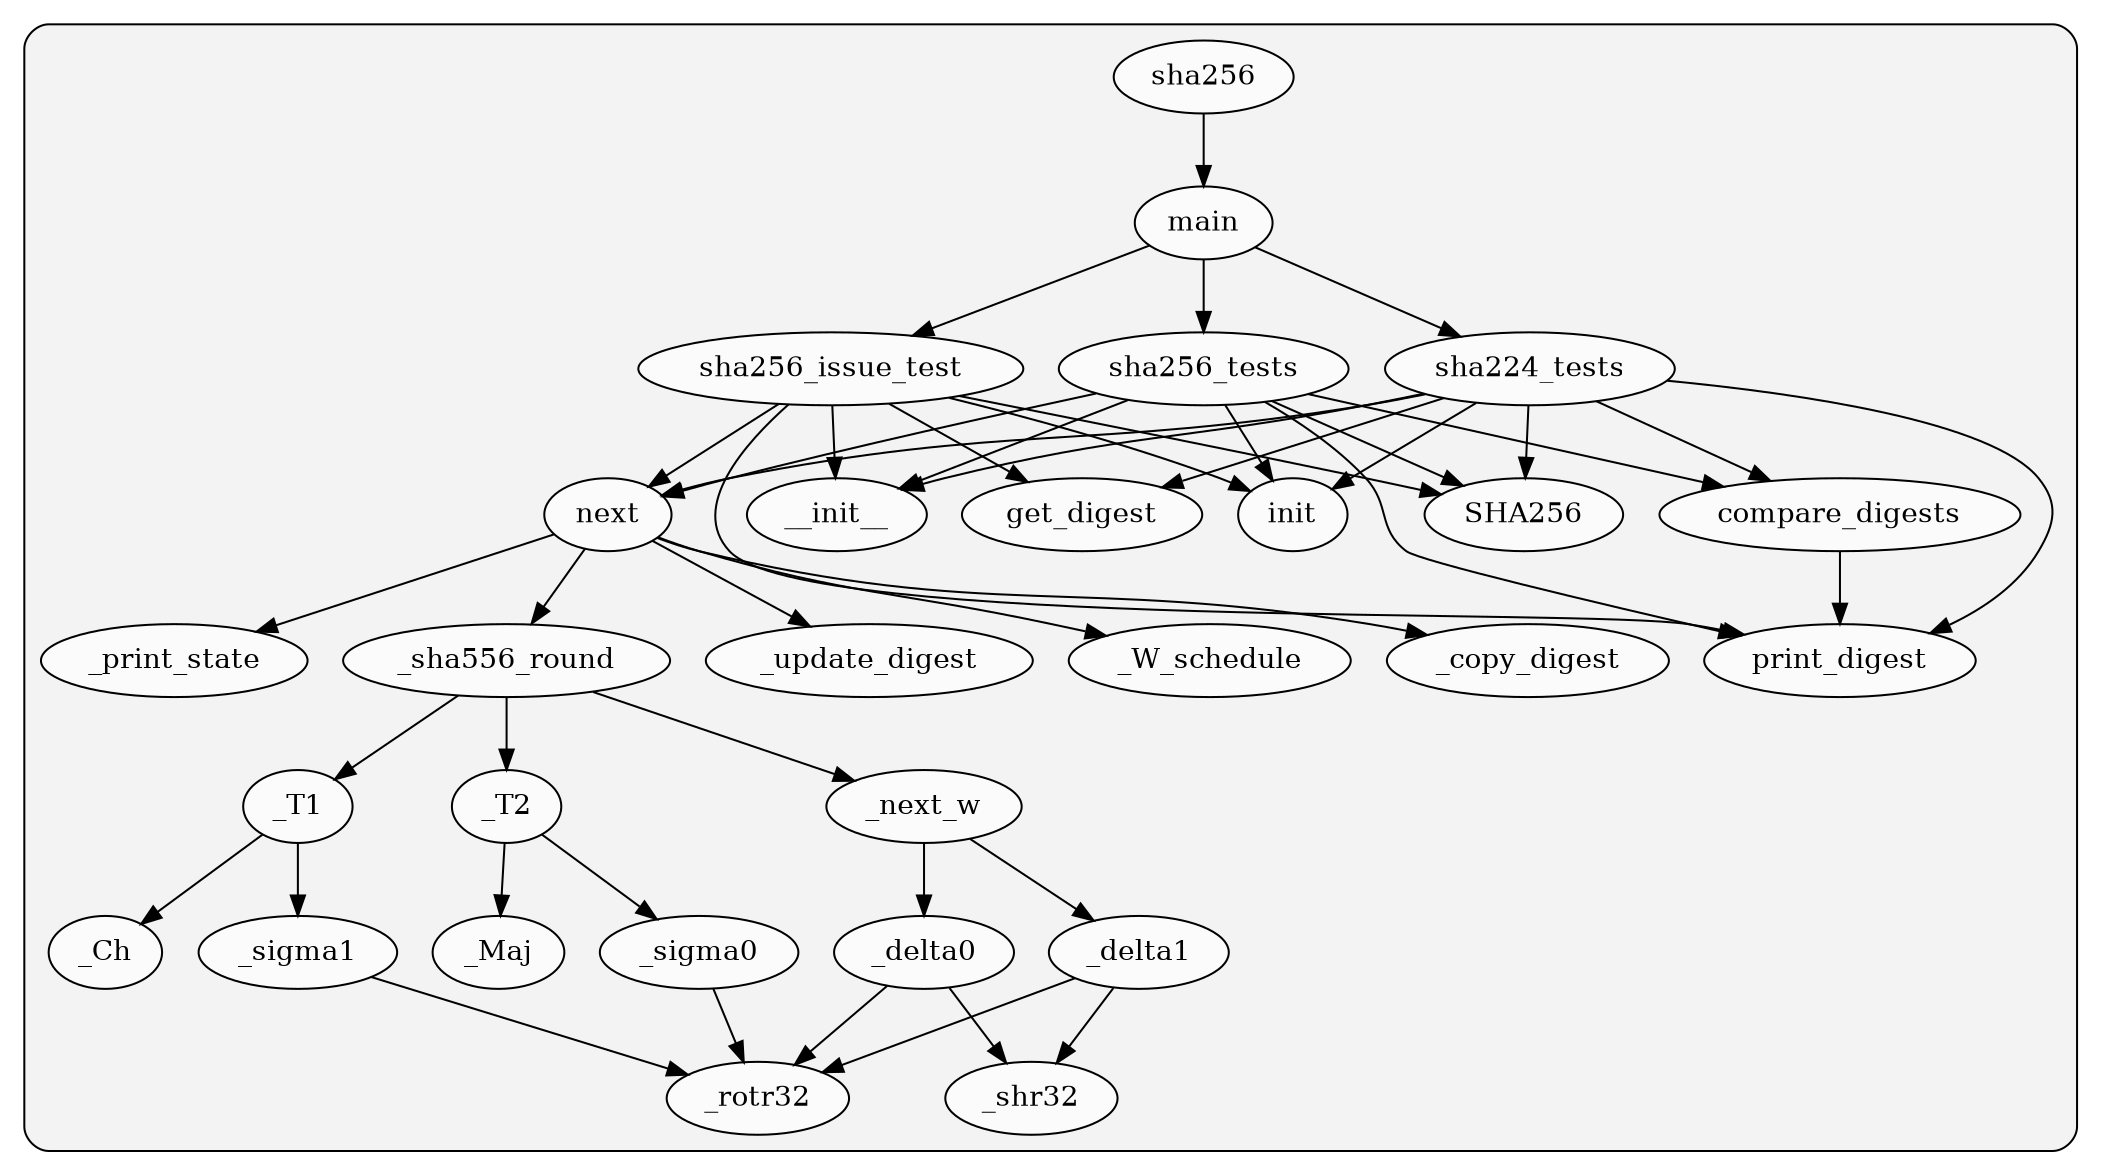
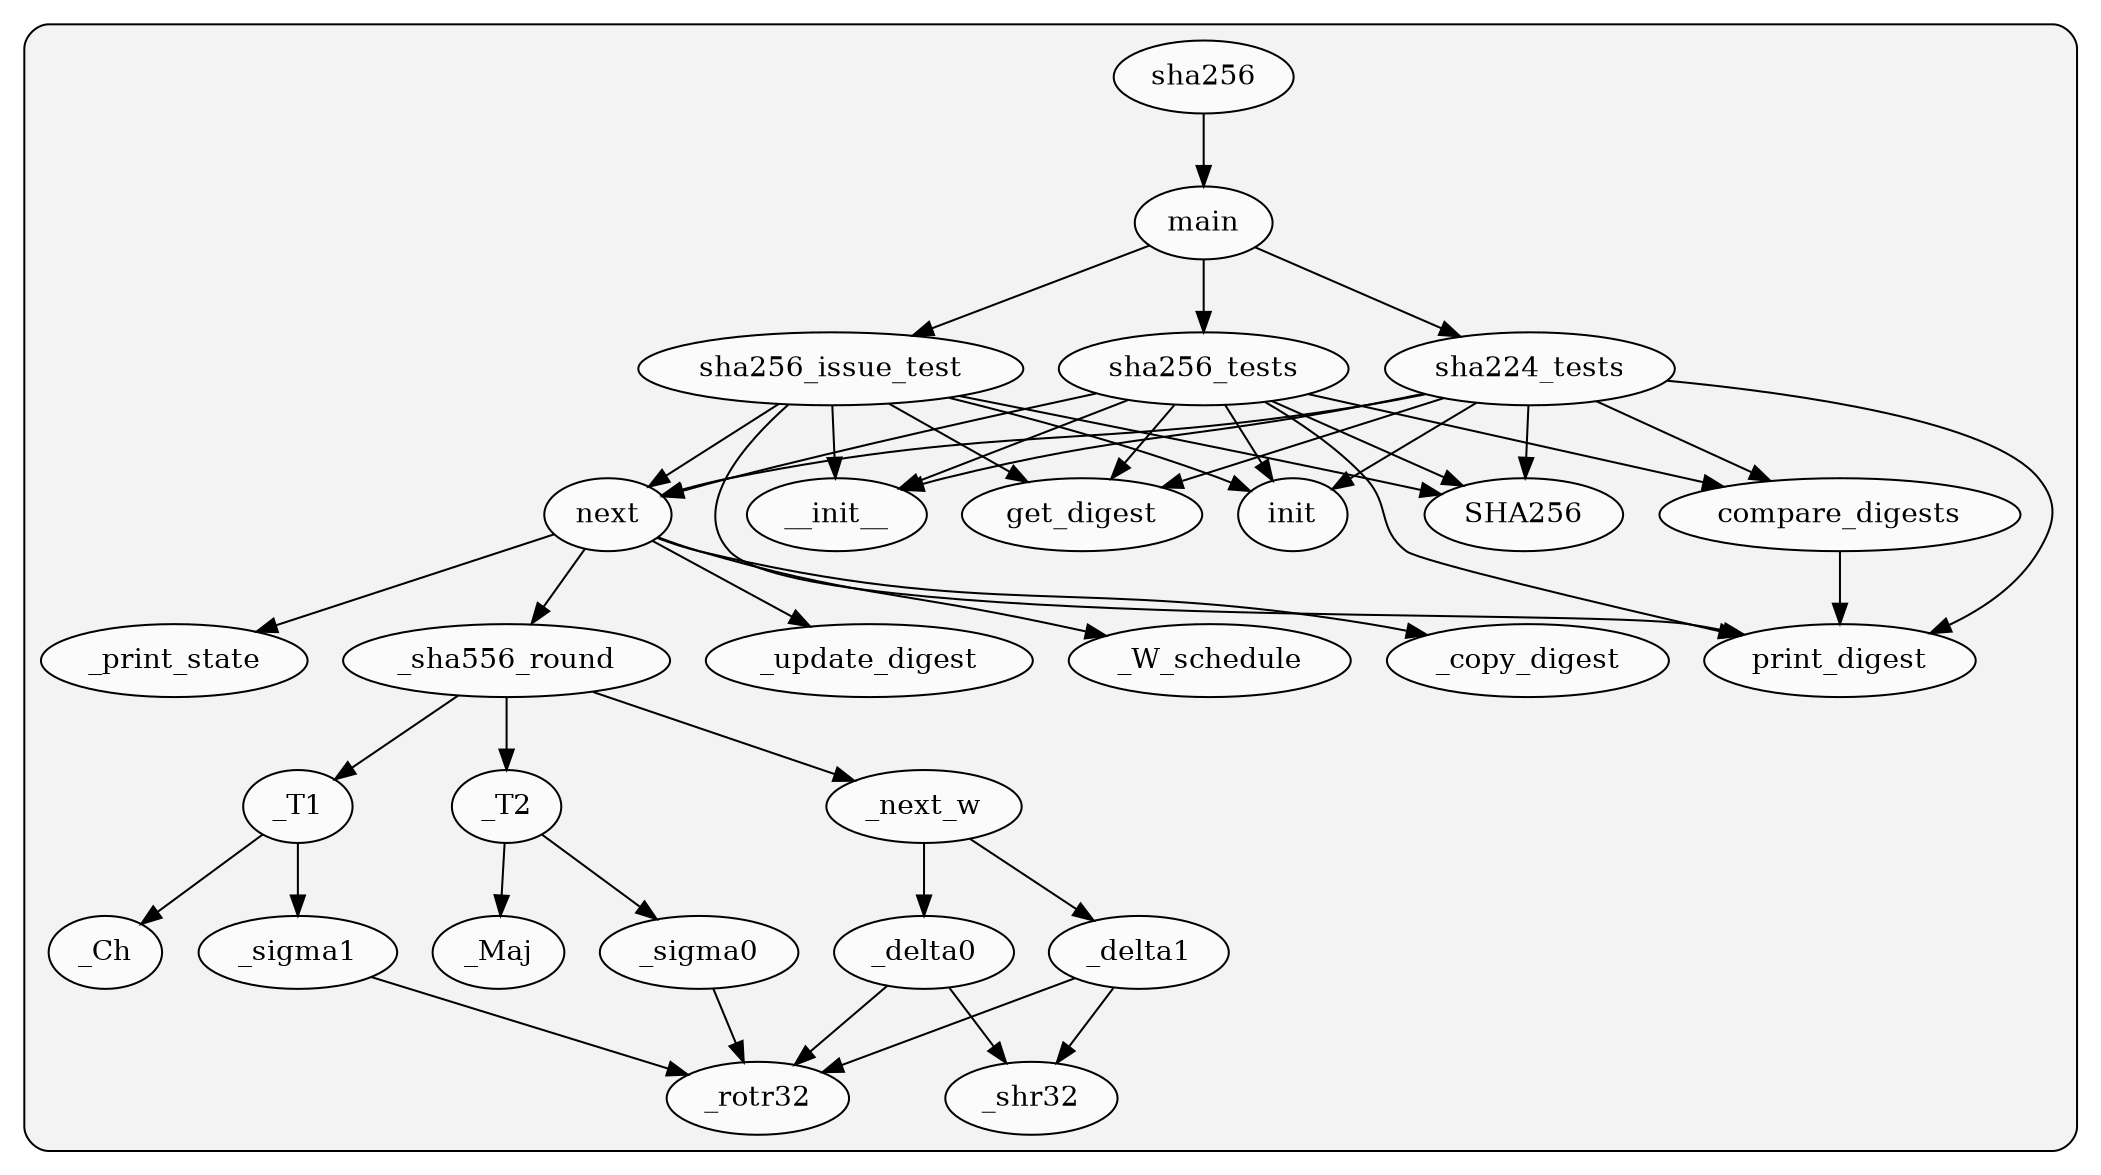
edge "sha256_tests" -> "get_digest": added
